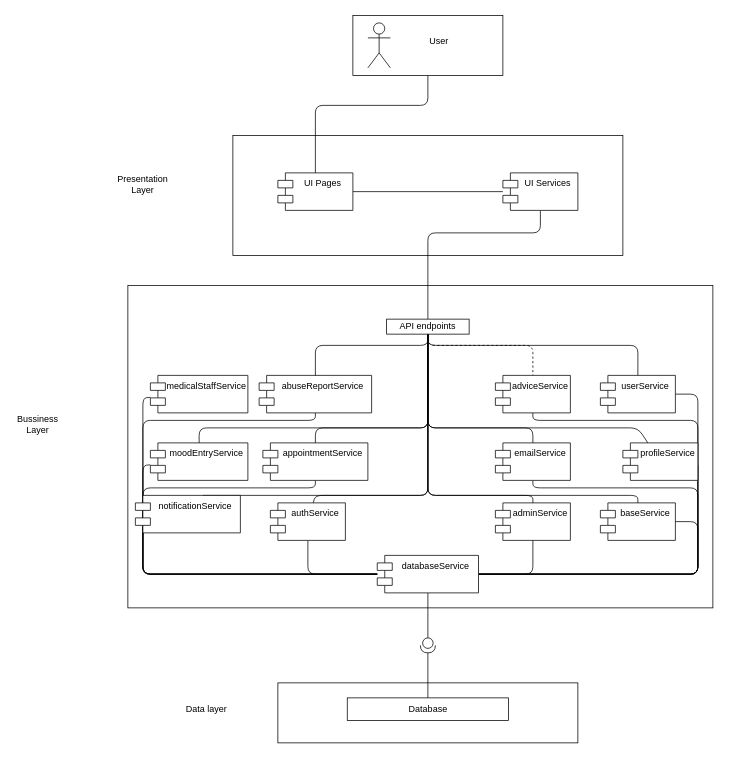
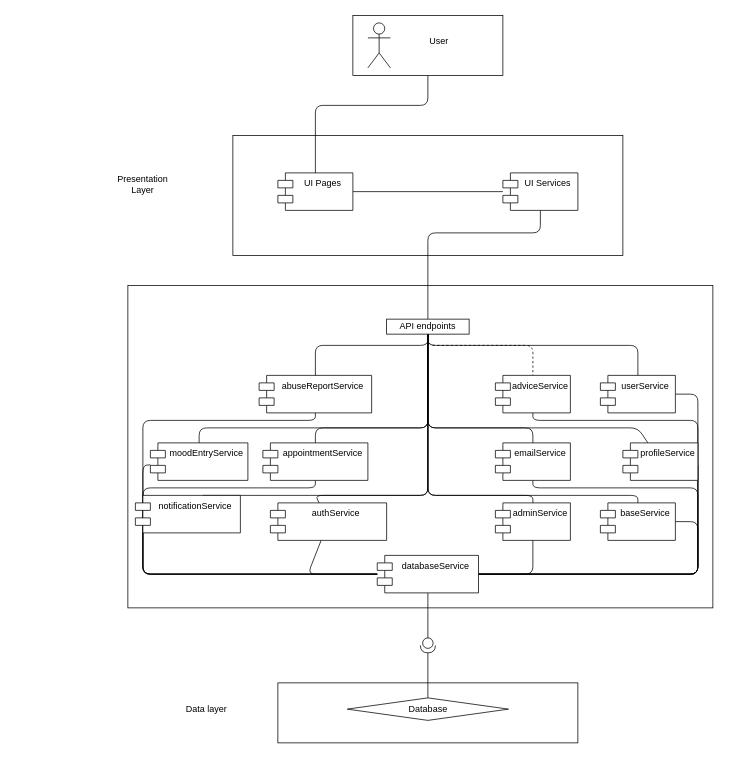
node "medicalStaffService": removed
edge "medicalStaffService" -- "databaseService": removed
node "Bussiness Layer": removed
node "authService": size 75x38 -> 116x38
node "Database": shape rectangle -> diamond
